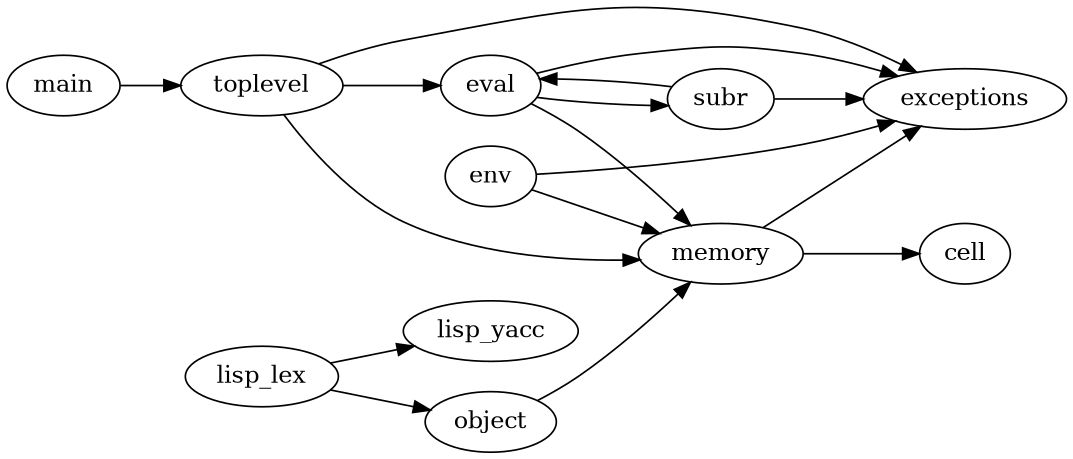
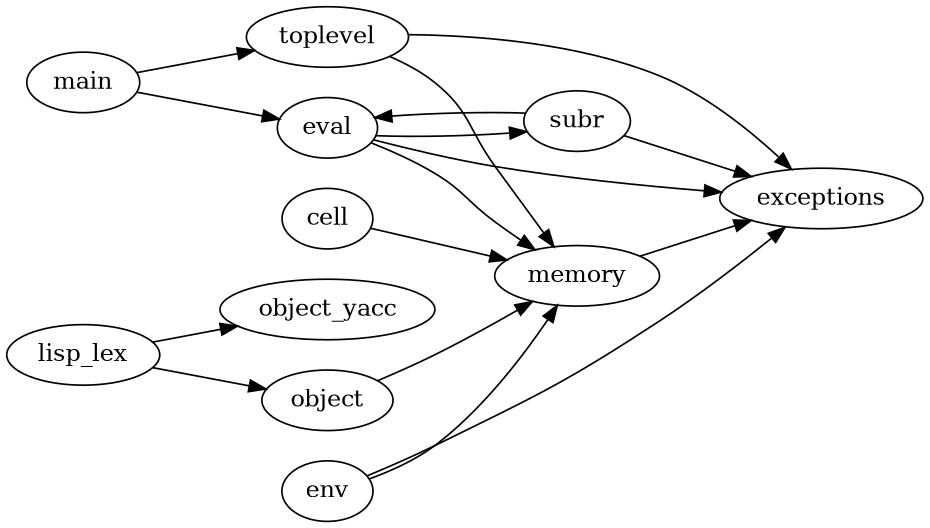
edge "toplevel" -> "eval": now "main" -> "eval"
edge "memory" -> "cell": reversed
node "lisp_yacc": label "lisp_yacc" -> "object_yacc"
